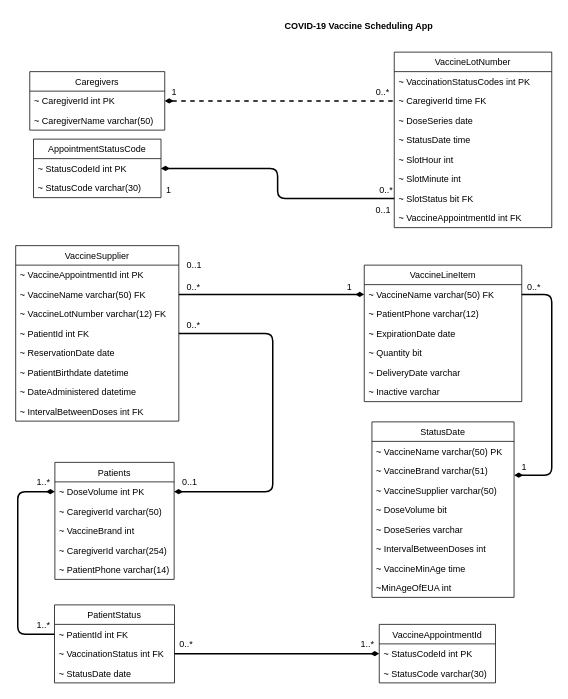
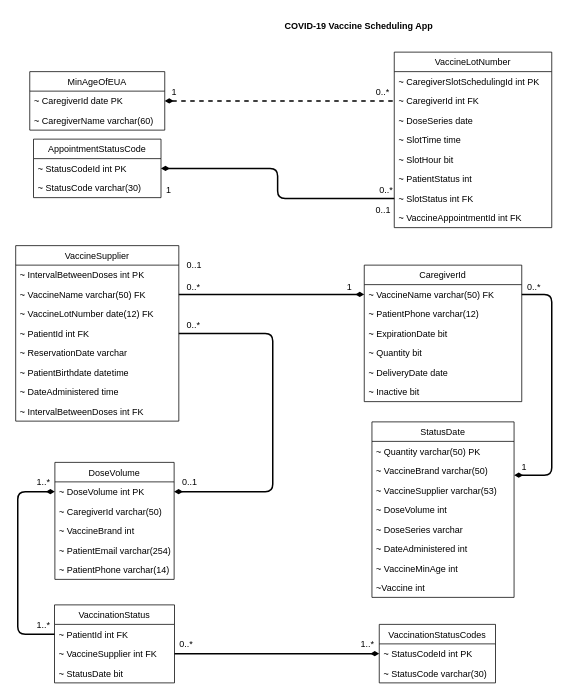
node "Caregivers": label "Caregivers" -> "MinAgeOfEUA"
node "~ VaccinationStatusCodes int PK": label "~ VaccinationStatusCodes int PK" -> "~ CaregiverSlotSchedulingId int PK"
node "~ CaregiverId int PK": label "~ CaregiverId int PK" -> "~ CaregiverId date PK"
node "~ CaregiverId time FK": label "~ CaregiverId time FK" -> "~ CaregiverId int FK"
node "~ CaregiverName varchar(50)": label "~ CaregiverName varchar(50)" -> "~ CaregiverName varchar(60)"
node "~ StatusDate time": label "~ StatusDate time" -> "~ SlotTime time"
node "~ SlotHour int": label "~ SlotHour int" -> "~ SlotHour bit"
node "~ SlotMinute int": label "~ SlotMinute int" -> "~ PatientStatus int"
node "~ SlotStatus bit FK": label "~ SlotStatus bit FK" -> "~ SlotStatus int FK"
node "~ VaccineAppointmentId int PK": label "~ VaccineAppointmentId int PK" -> "~ IntervalBetweenDoses int PK"
node "VaccineLineItem": label "VaccineLineItem" -> "CaregiverId"
node "~ VaccineLotNumber varchar(12) FK": label "~ VaccineLotNumber varchar(12) FK" -> "~ VaccineLotNumber date(12) FK"
node "~ ExpirationDate date": label "~ ExpirationDate date" -> "~ ExpirationDate bit"
node "~ ReservationDate date": label "~ ReservationDate date" -> "~ ReservationDate varchar"
node "~ DeliveryDate varchar": label "~ DeliveryDate varchar" -> "~ DeliveryDate date"
node "~ DateAdministered datetime": label "~ DateAdministered datetime" -> "~ DateAdministered time"
node "~ Inactive varchar": label "~ Inactive varchar" -> "~ Inactive bit"
node "~ VaccineName varchar(50) PK": label "~ VaccineName varchar(50) PK" -> "~ Quantity varchar(50) PK"
node "~ VaccineBrand varchar(51)": label "~ VaccineBrand varchar(51)" -> "~ VaccineBrand varchar(50)"
node "Patients": label "Patients" -> "DoseVolume"
node "~ VaccineSupplier varchar(50)": label "~ VaccineSupplier varchar(50)" -> "~ VaccineSupplier varchar(53)"
node "~ DoseVolume bit": label "~ DoseVolume bit" -> "~ DoseVolume int"
node "~ IntervalBetweenDoses int": label "~ IntervalBetweenDoses int" -> "~ DateAdministered int"
node "~ CaregiverId varchar(254)": label "~ CaregiverId varchar(254)" -> "~ PatientEmail varchar(254)"
node "~ VaccineMinAge time": label "~ VaccineMinAge time" -> "~ VaccineMinAge int"
node "~MinAgeOfEUA int": label "~MinAgeOfEUA int" -> "~Vaccine int"
node "PatientStatus": label "PatientStatus" -> "VaccinationStatus"
node "VaccineAppointmentId": label "VaccineAppointmentId" -> "VaccinationStatusCodes"
node "~ VaccinationStatus int FK": label "~ VaccinationStatus int FK" -> "~ VaccineSupplier int FK"
node "~ StatusDate date": label "~ StatusDate date" -> "~ StatusDate bit"
